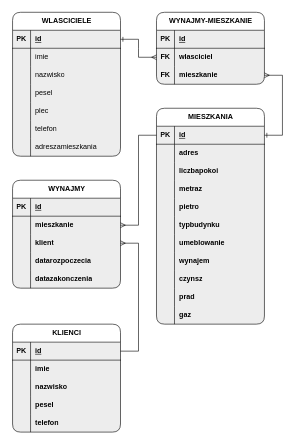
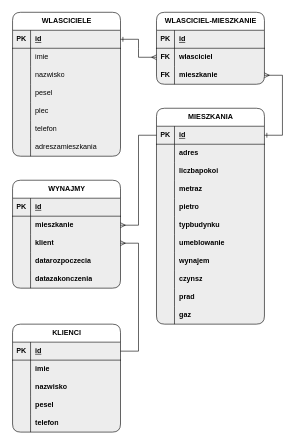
node "WYNAJMY-MIESZKANIE": label "WYNAJMY-MIESZKANIE" -> "WLASCICIEL-MIESZKANIE"
